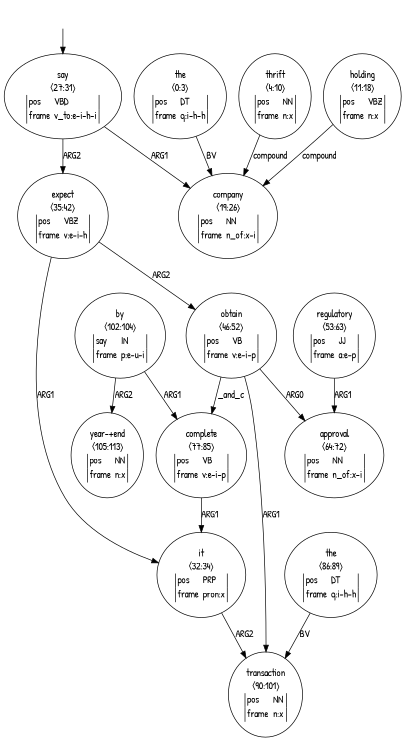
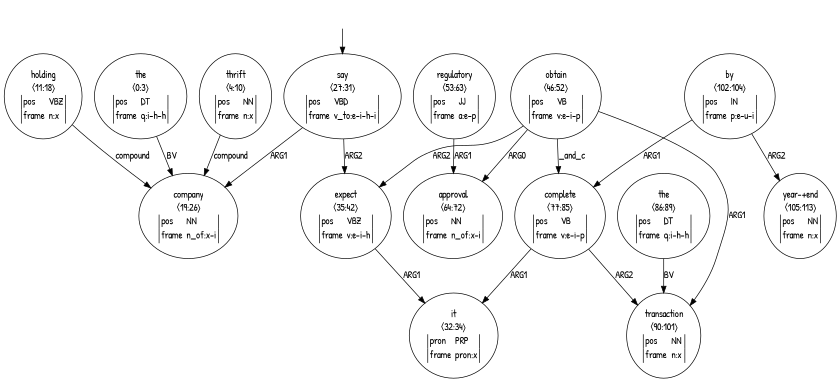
edge "expect" -> "obtain": reversed
node "by": text "say" -> "pos"
node "it": text "pos" -> "pron"
edge "it" -> "transaction": now "complete" -> "transaction"
